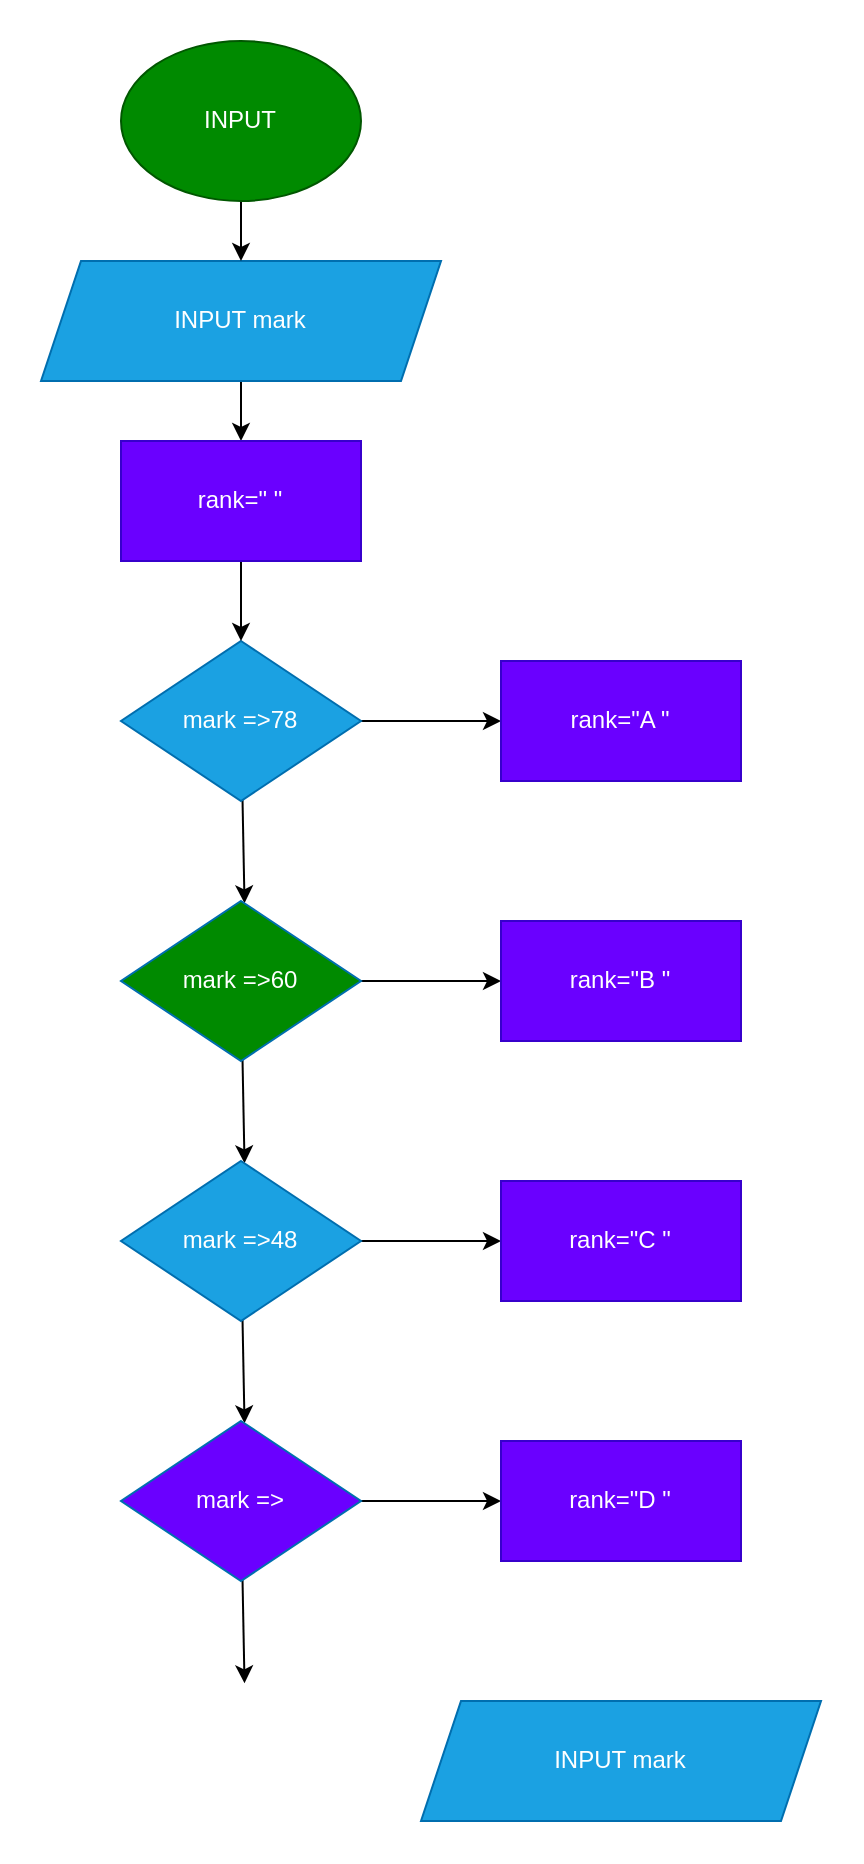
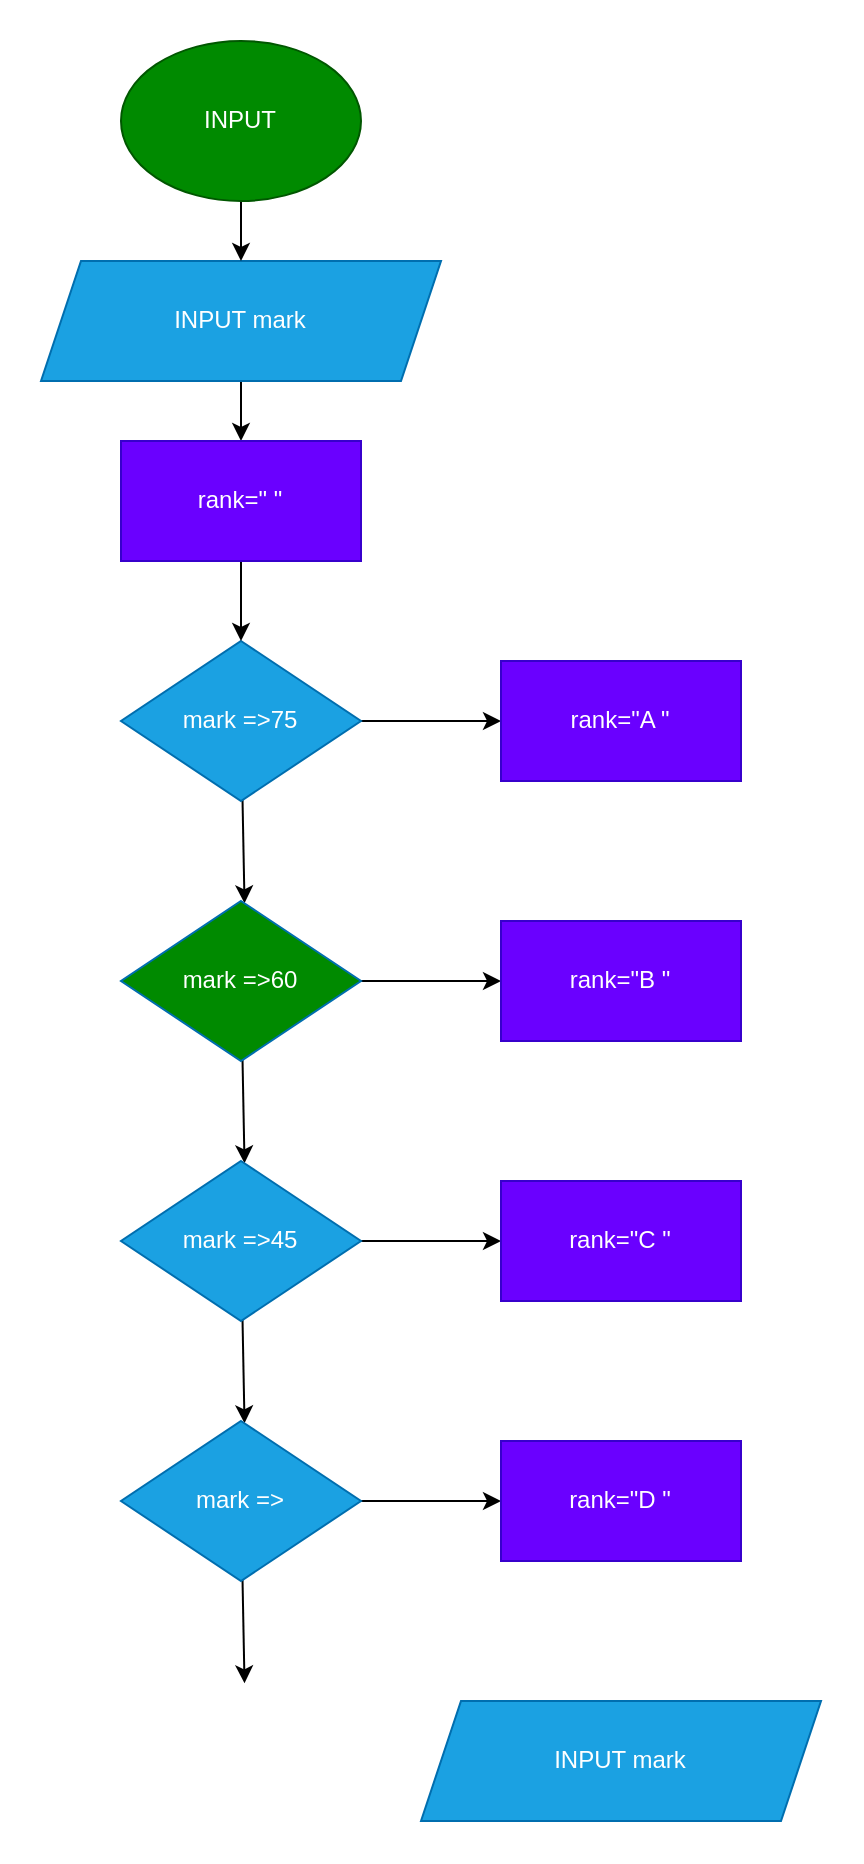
node "mark =>78": label "mark =>78" -> "mark =>75"
node "mark =>48": label "mark =>48" -> "mark =>45"
node "mark =>": fillcolor #6a00ff -> #1ba1e2
